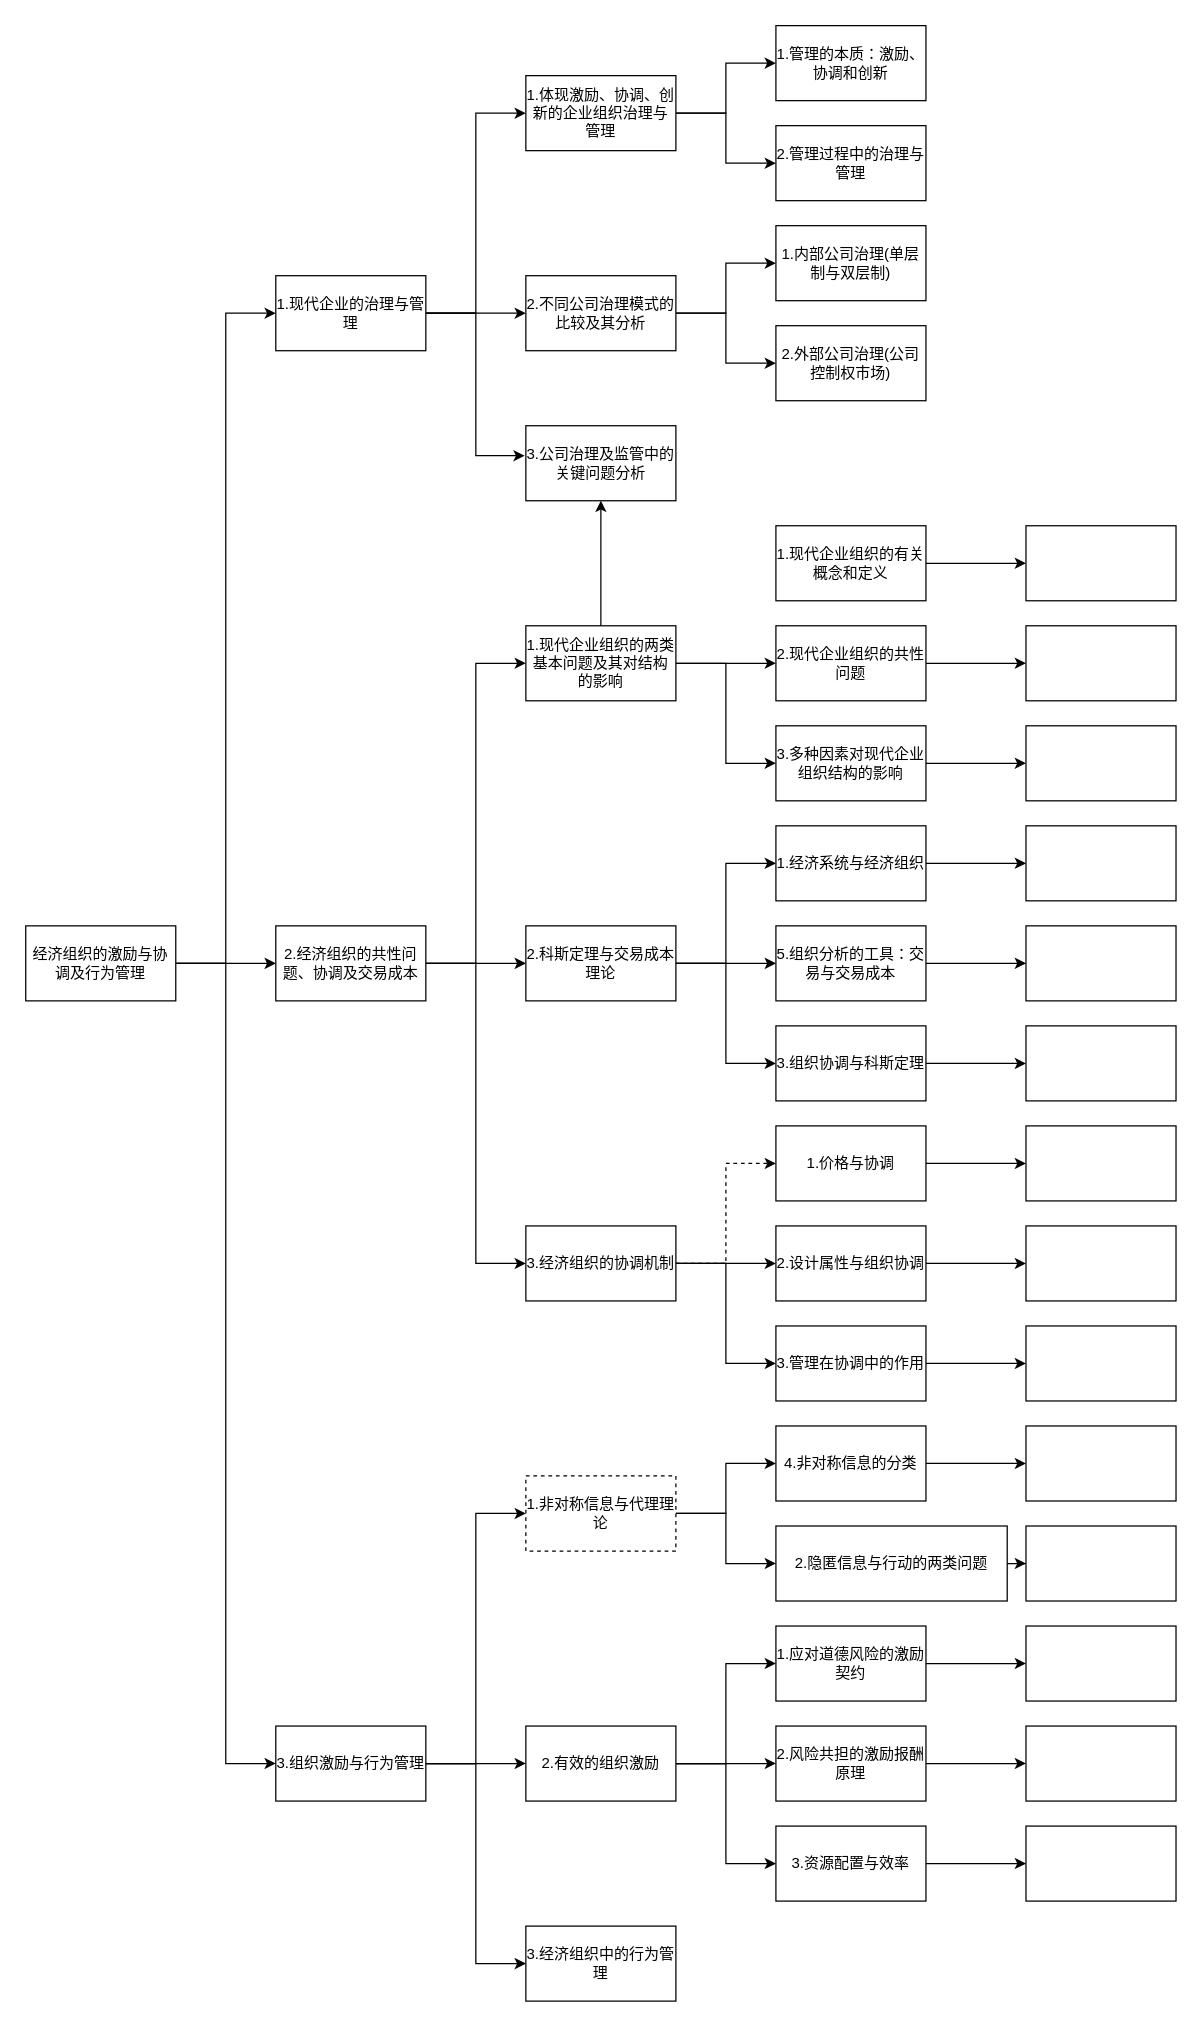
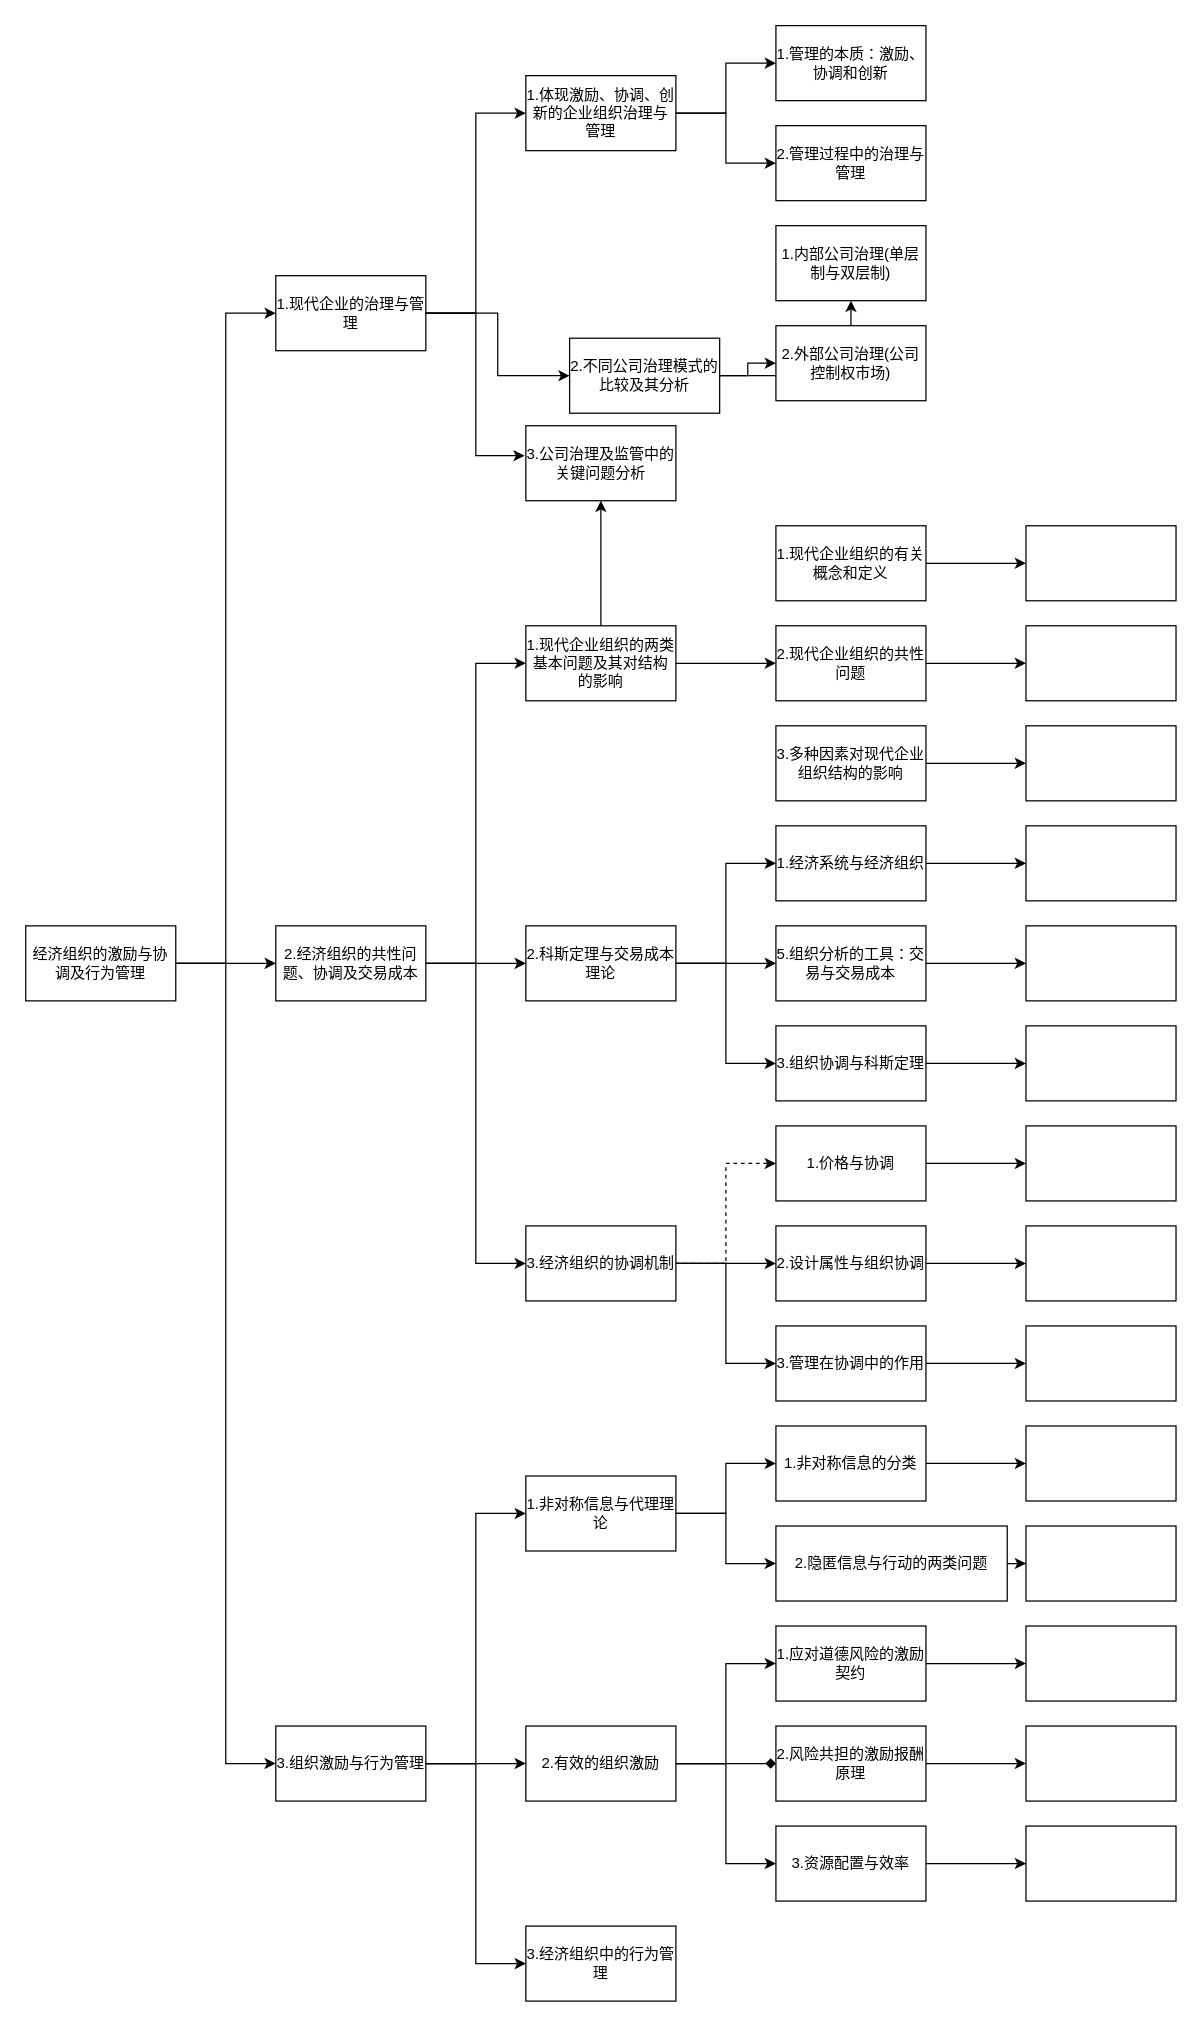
node "2.不同公司治理模式的比较及其分析": moved (601, 313) -> (644, 376)
edge "1.现代企业组织的两类基本问题及其对结构的影响" -> "3.多种因素对现代企业组织结构的影响": removed
node "4.非对称信息的分类": label "4.非对称信息的分类" -> "1.非对称信息的分类"
node "1.非对称信息与代理理论": style dashed -> solid
edge "2.有效的组织激励" -> "2.风险共担的激励报酬原理": arrowhead classic -> diamond
